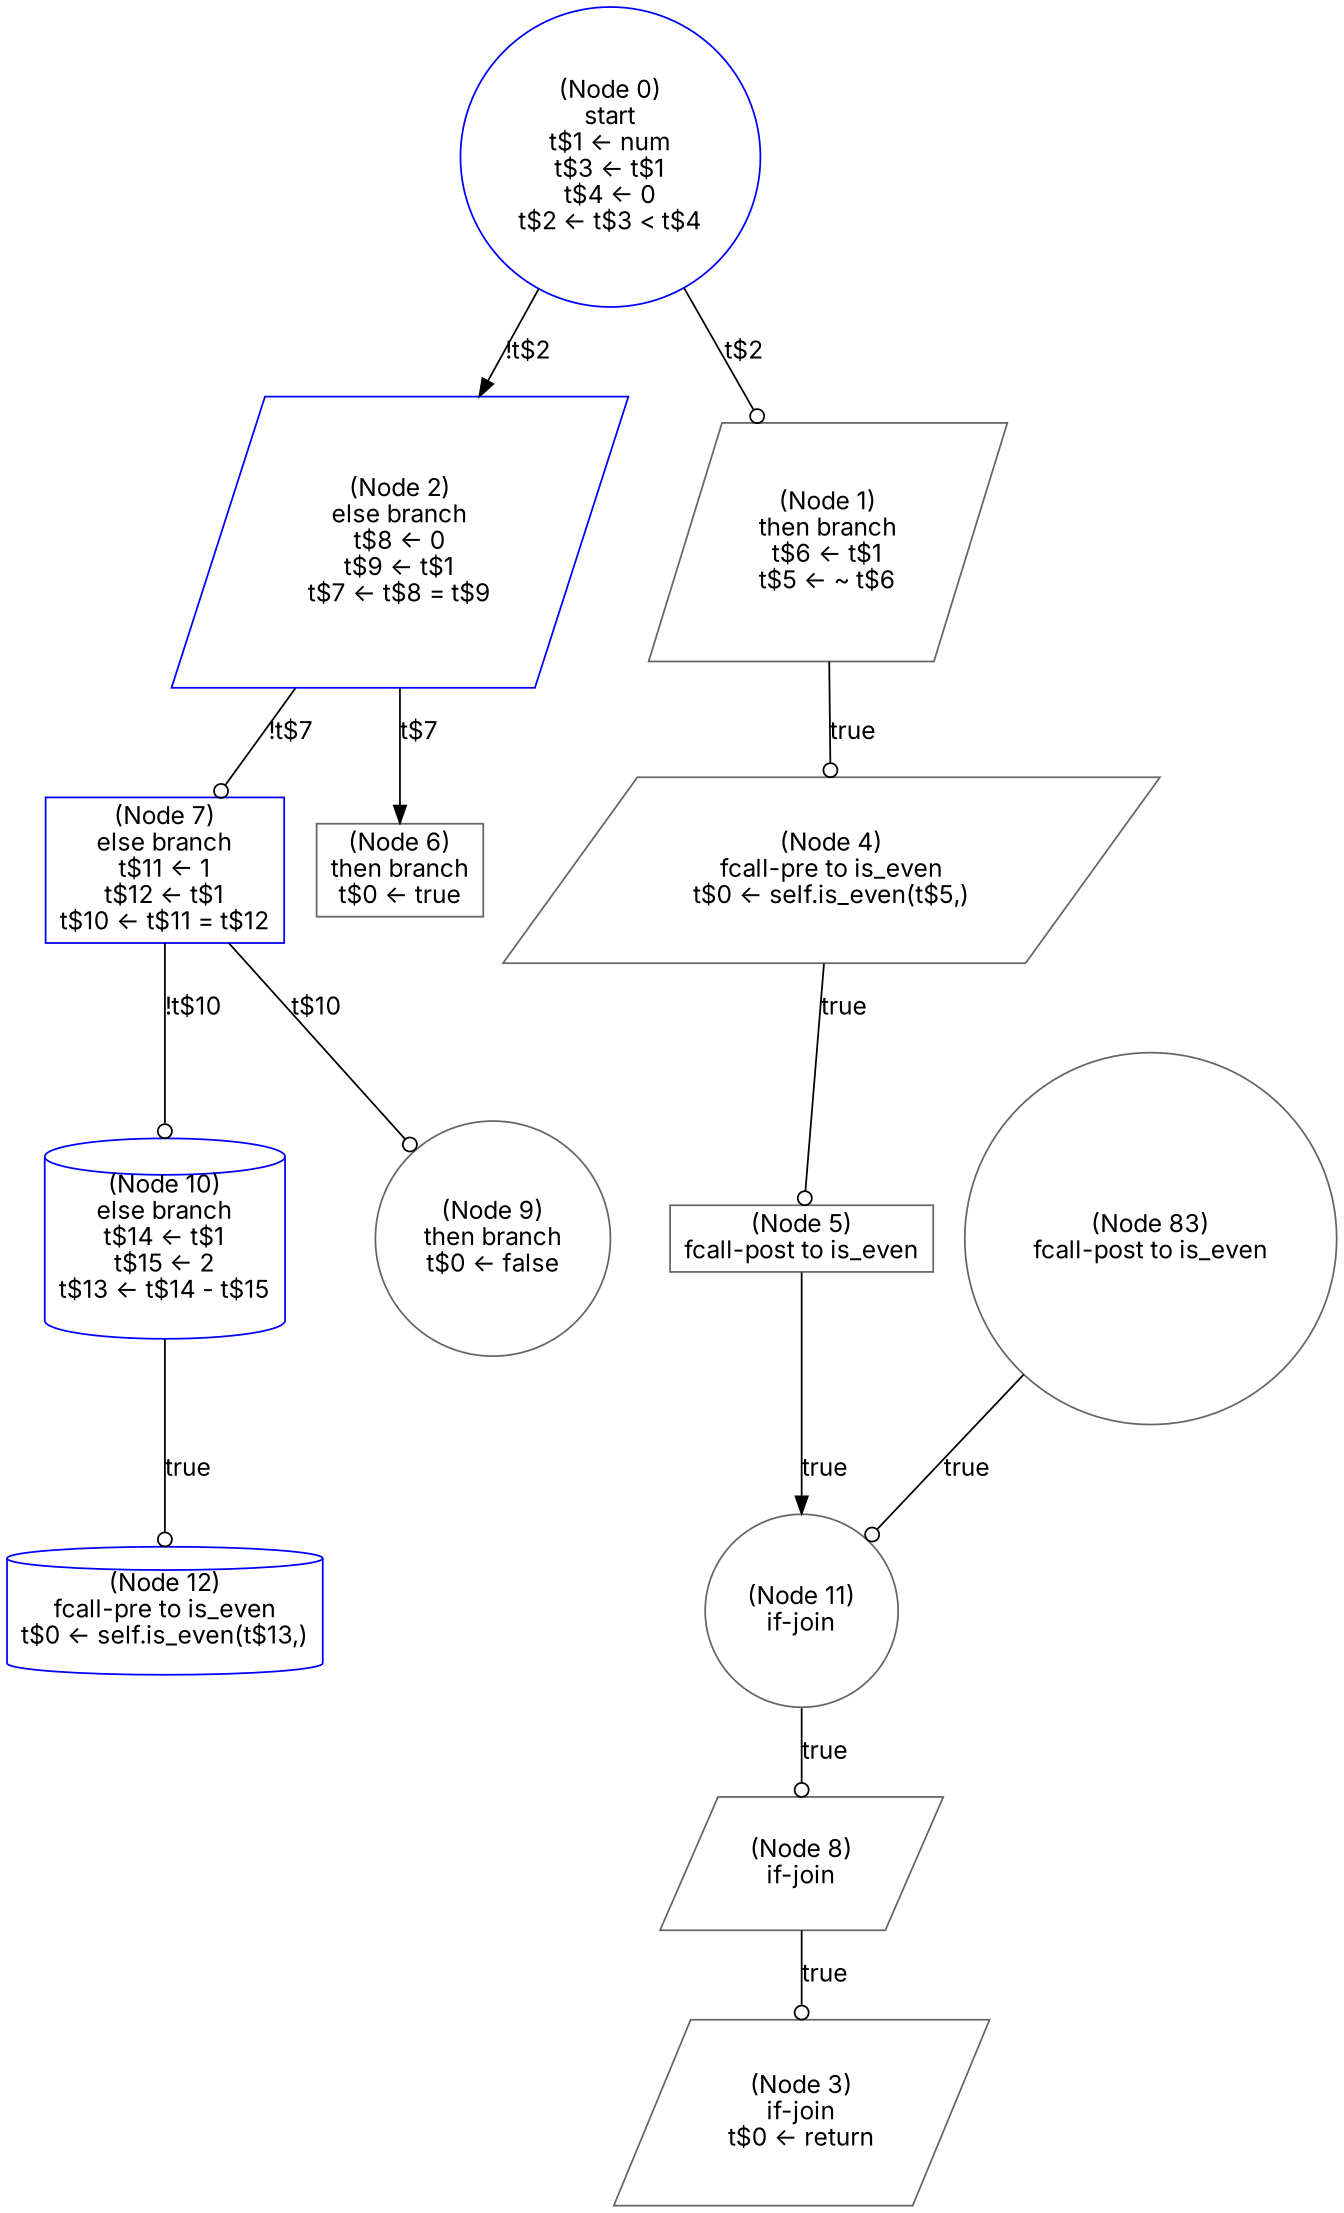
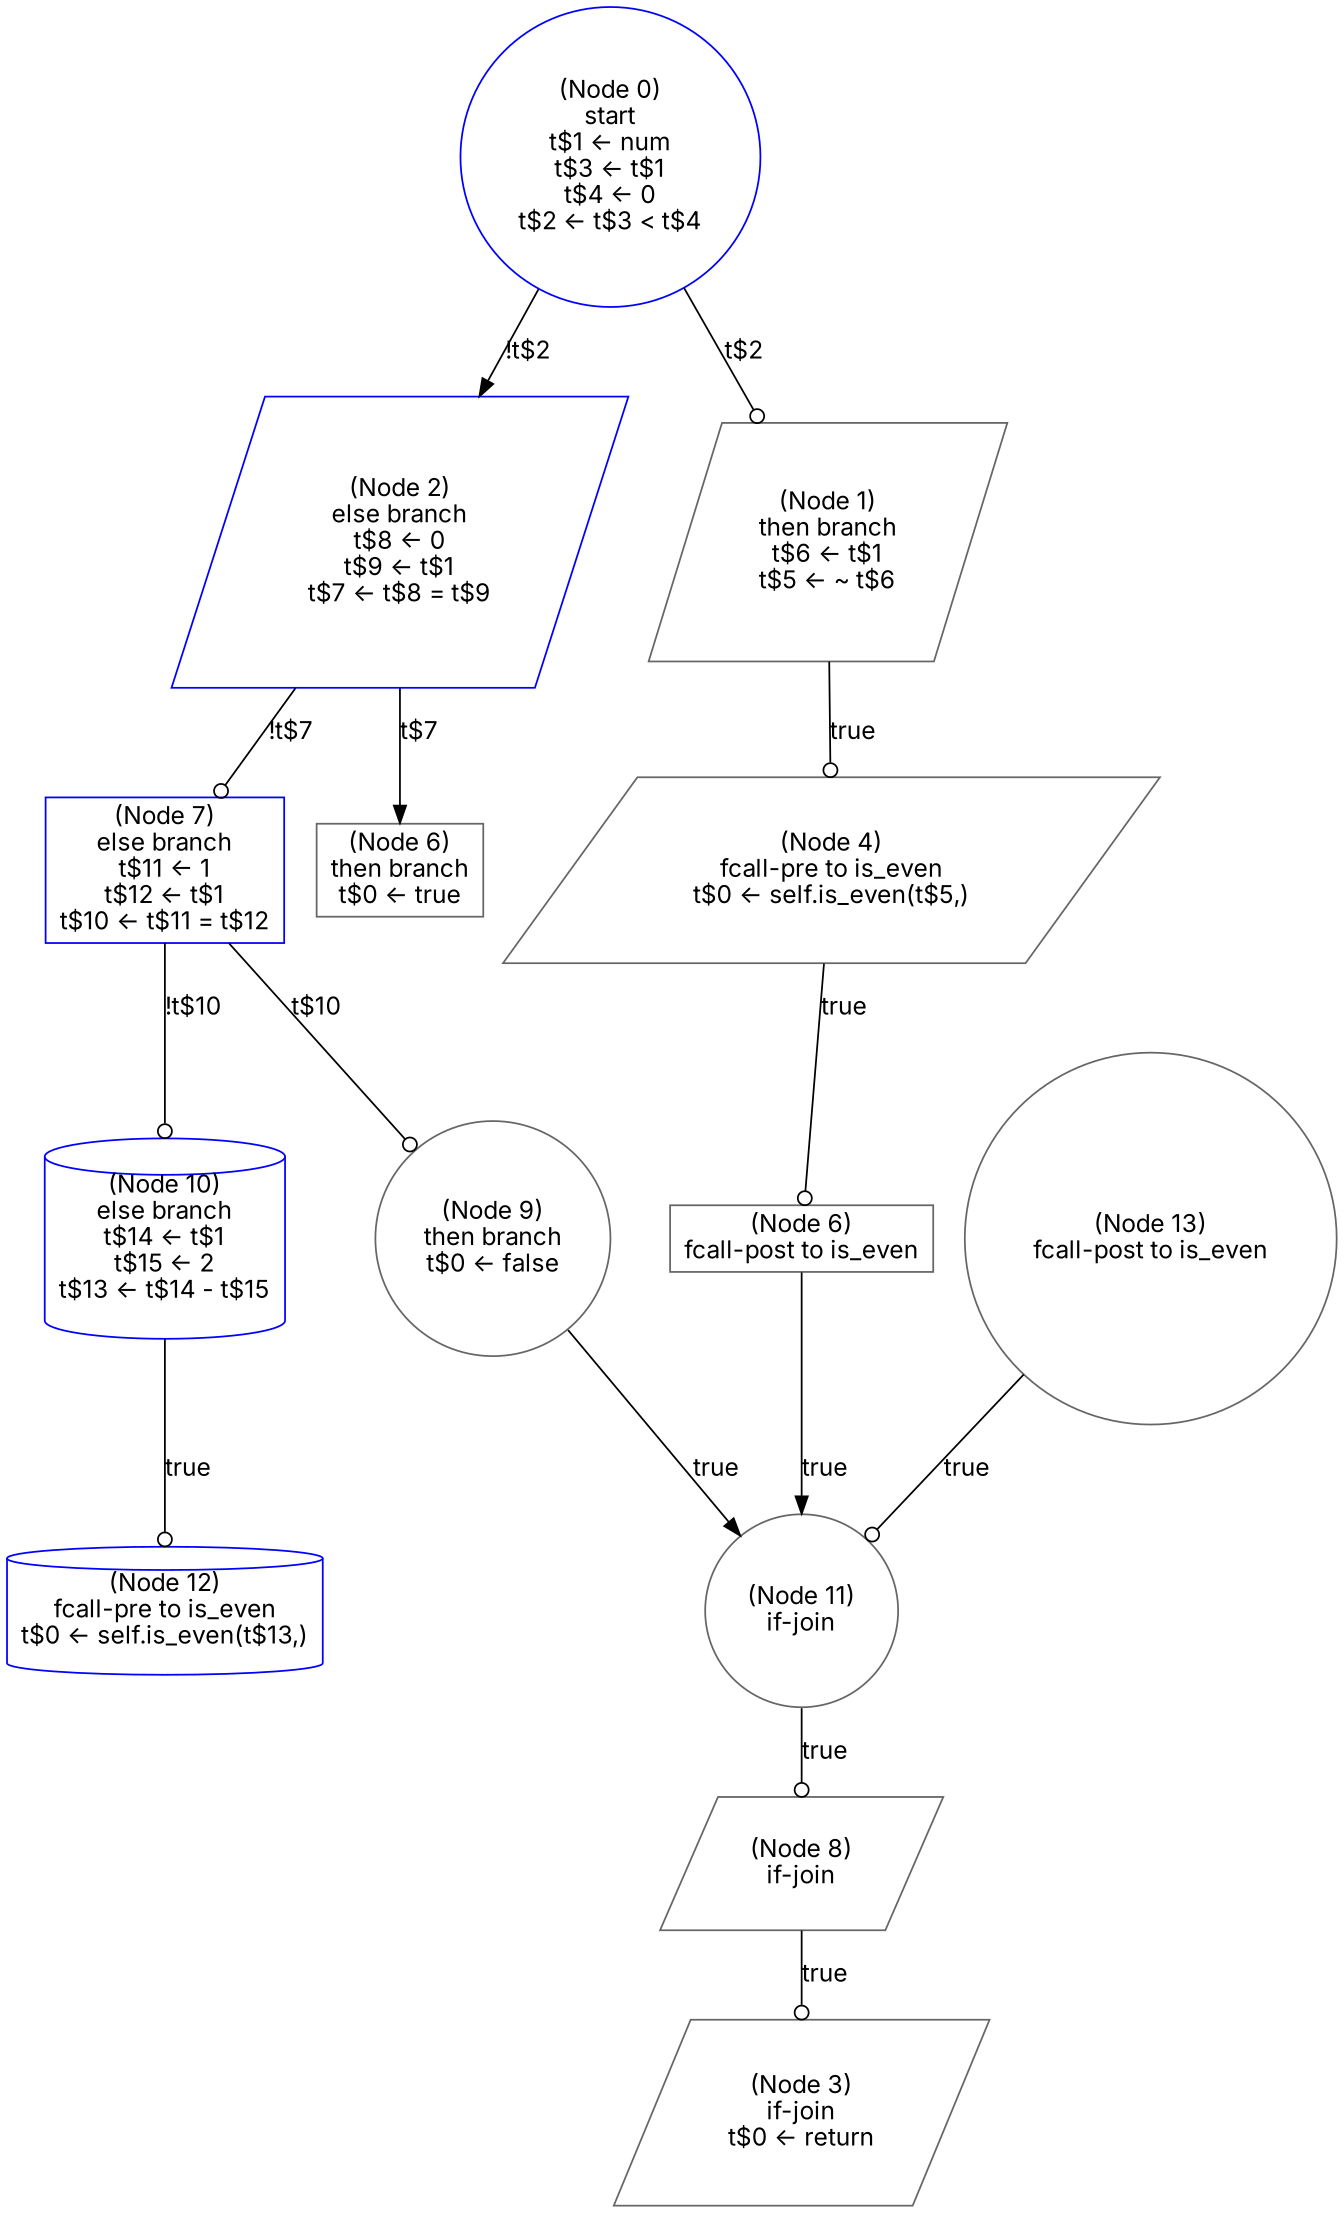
node "(Node 5) fcall-post to is_even": label "(Node 5) fcall-post to is_even" -> "(Node 6) fcall-post to is_even"
node "(Node 83) fcall-post to is_even": label "(Node 83) fcall-post to is_even" -> "(Node 13) fcall-post to is_even"
edge "(Node 9) then branch t$0 <- false" -> "(Node 11) if-join": added, label "true"
